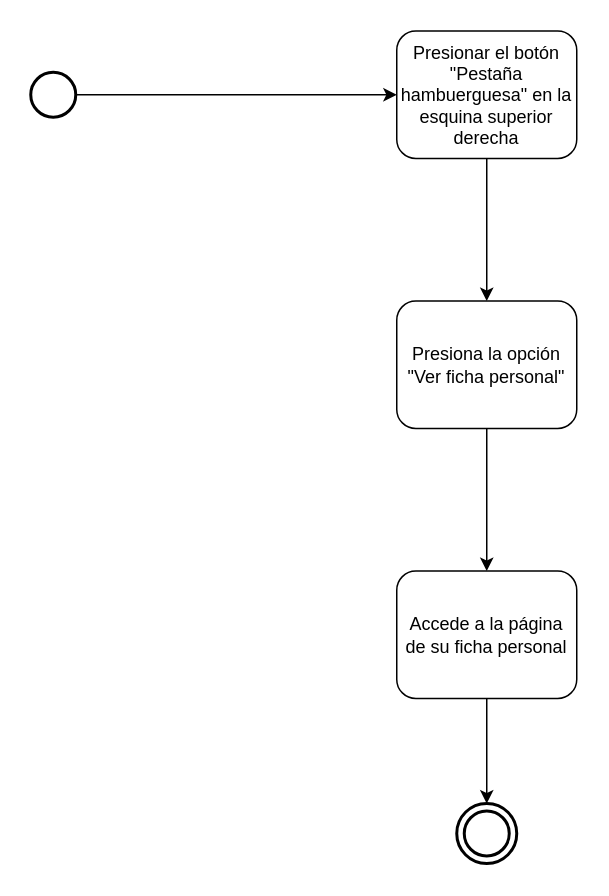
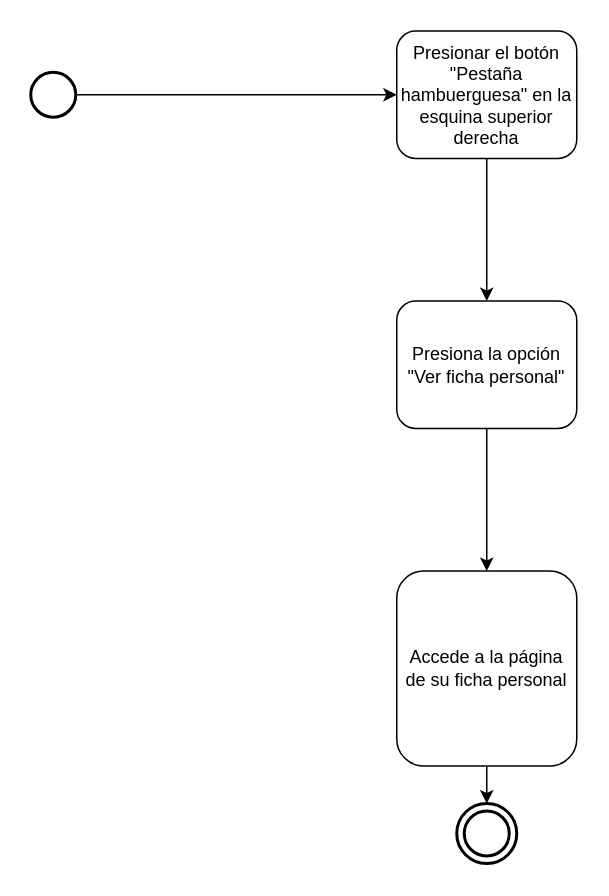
node "Accede a la página de su ficha personal": size 180x128 -> 180x195
